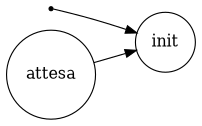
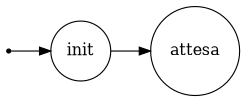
edge "attesa" -> "init": reversed
